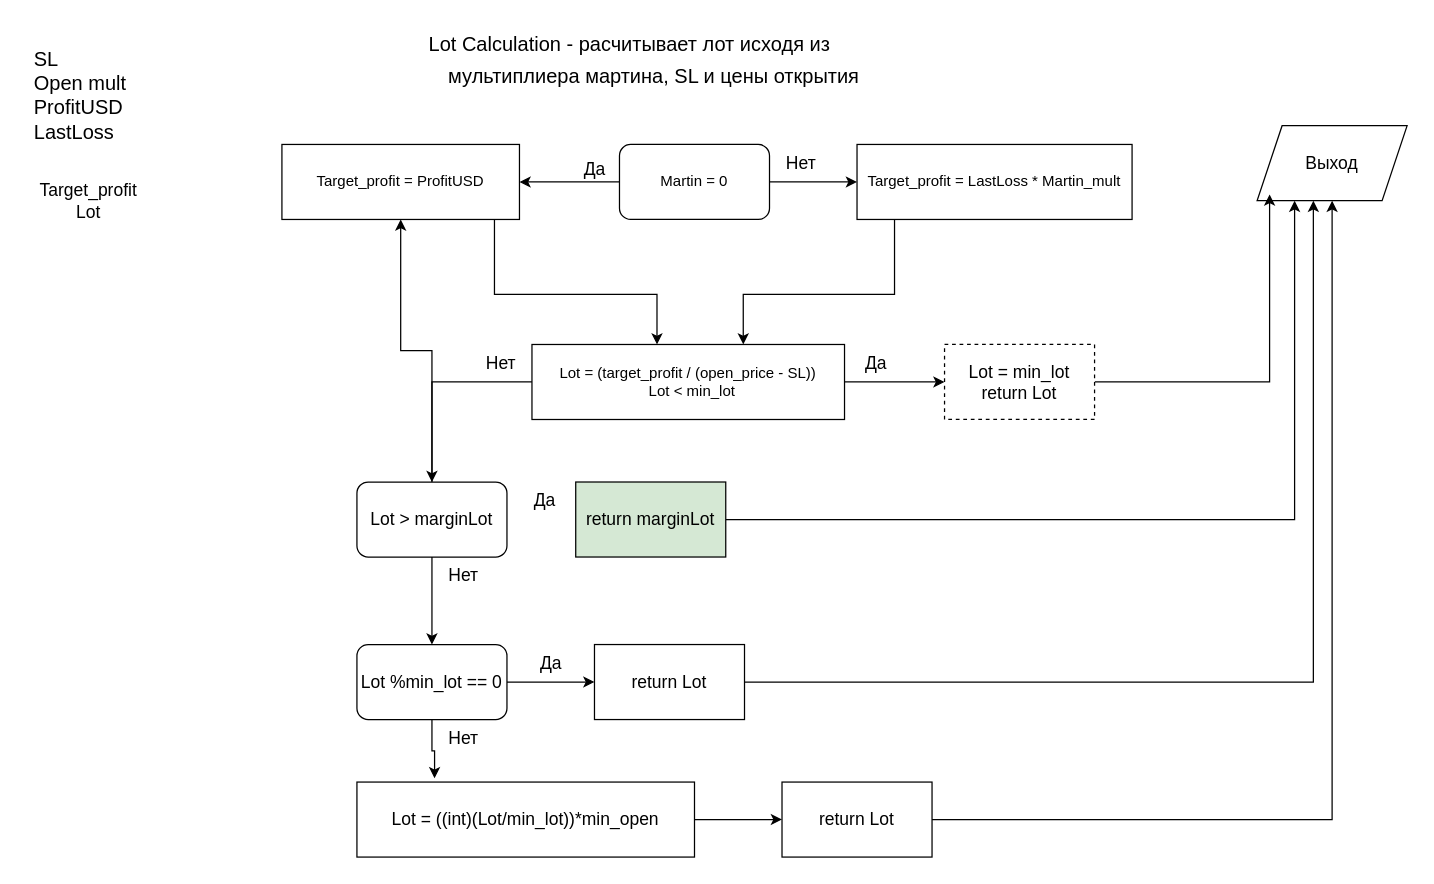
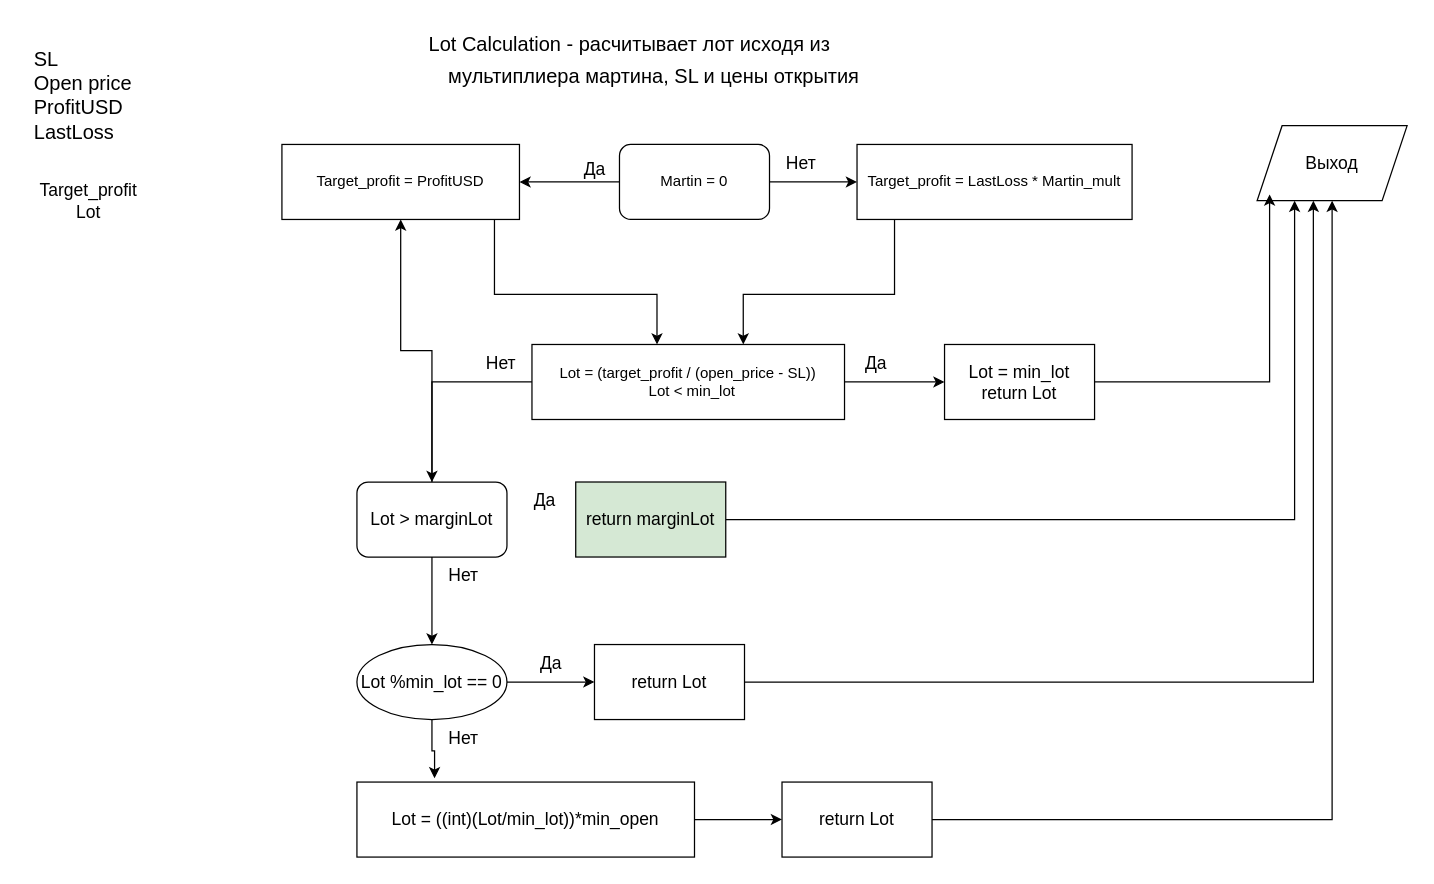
node "SL Open mult ProfitUSD LastLoss": label "SL Open mult ProfitUSD LastLoss" -> "SL Open price ProfitUSD LastLoss"
node "Lot = min_lot return Lot": style dashed -> solid
node "Lot %min_lot == 0": shape rounded rectangle -> ellipse
